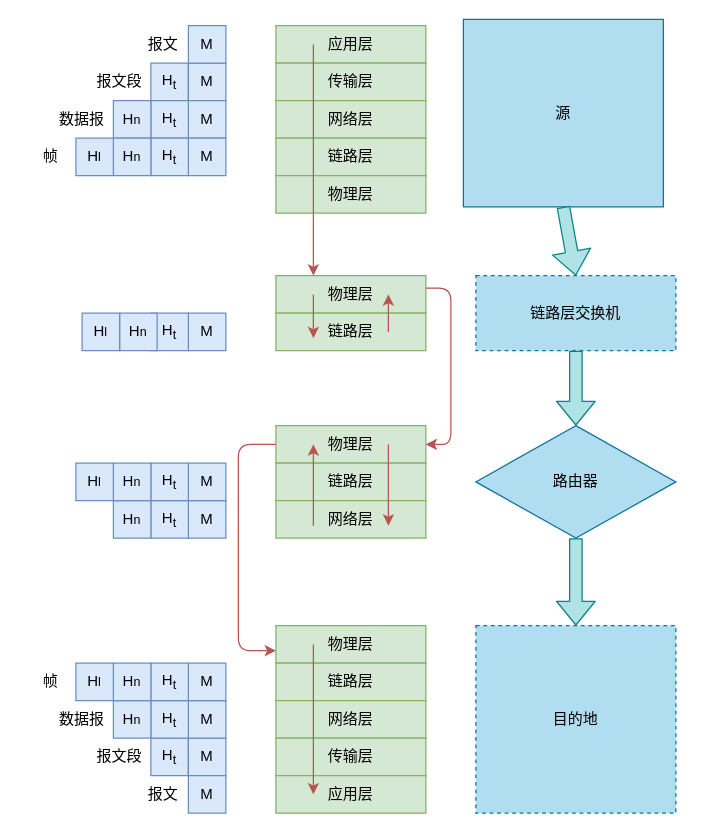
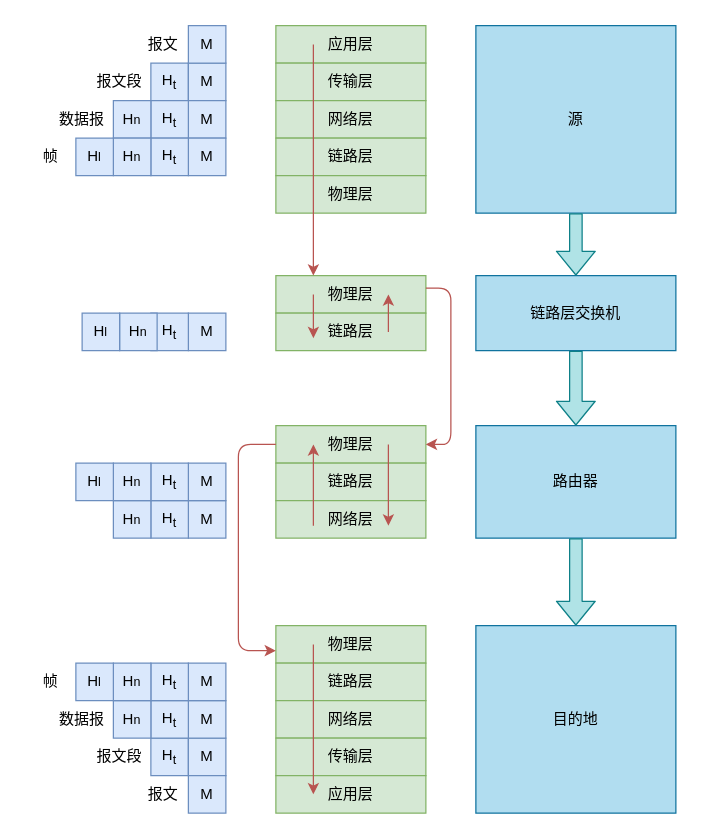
node "源": moved (563, 113) -> (576, 119)
node "链路层交换机": style dashed -> solid
node "路由器": shape diamond -> rectangle
node "目的地": style dashed -> solid
